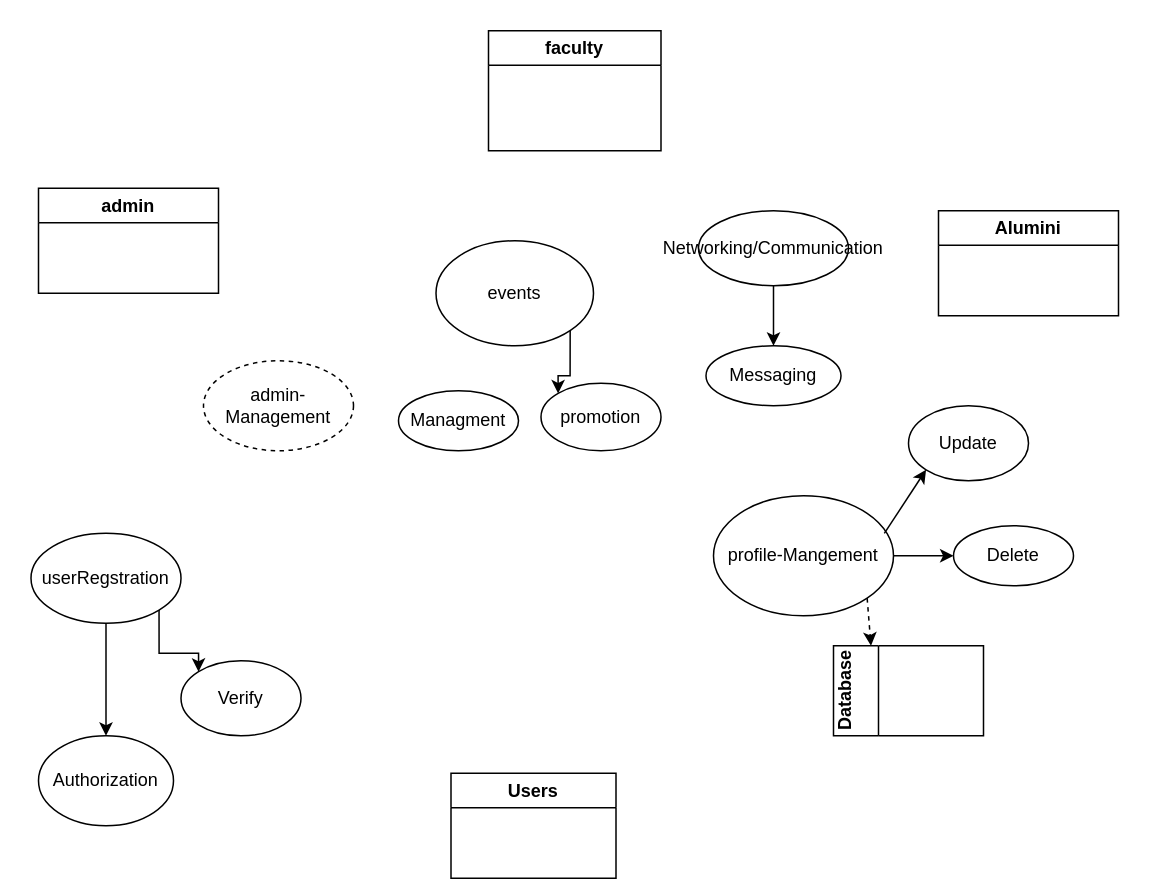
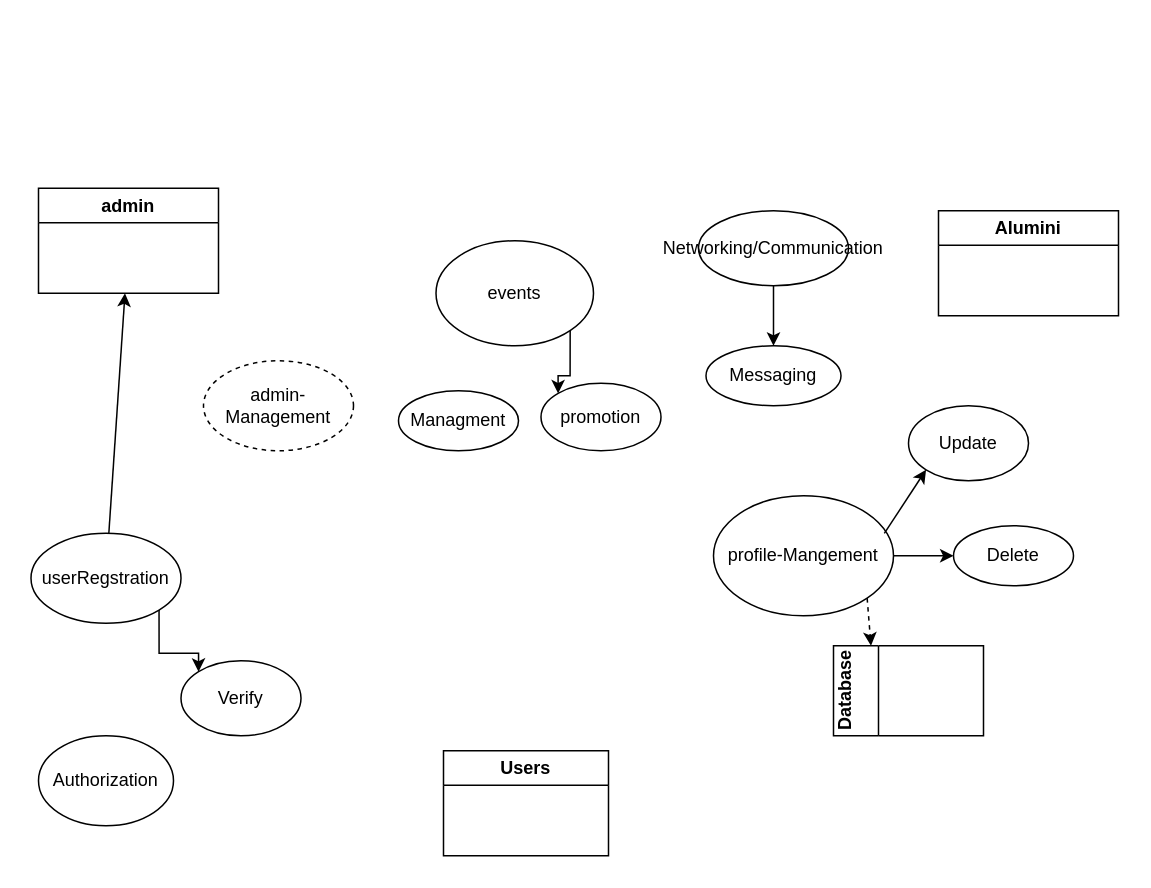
node "faculty": removed
edge "userRegstration" -> "Authorization": now "userRegstration" -> "admin"
node "Users": moved (533, 826) -> (526, 803)
